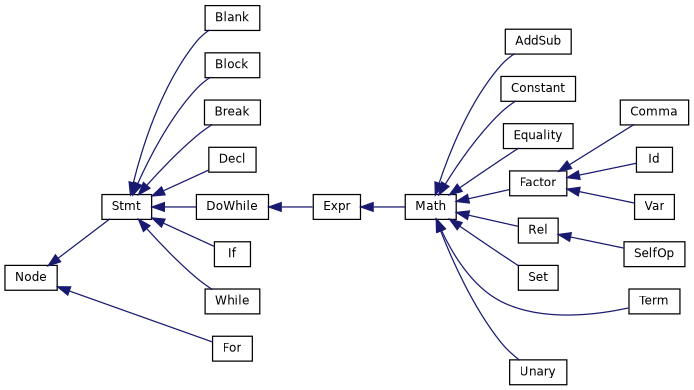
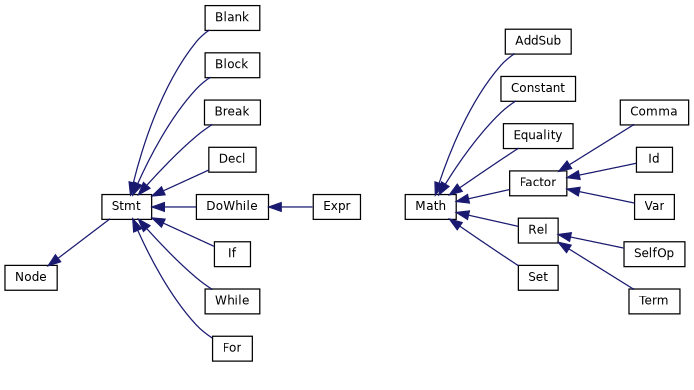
edge "Math" -> "Expr": removed
edge "Term" -> "Math": now "Term" -> "Rel"
edge "For" -> "Node": now "For" -> "Stmt"
node "Unary": removed
